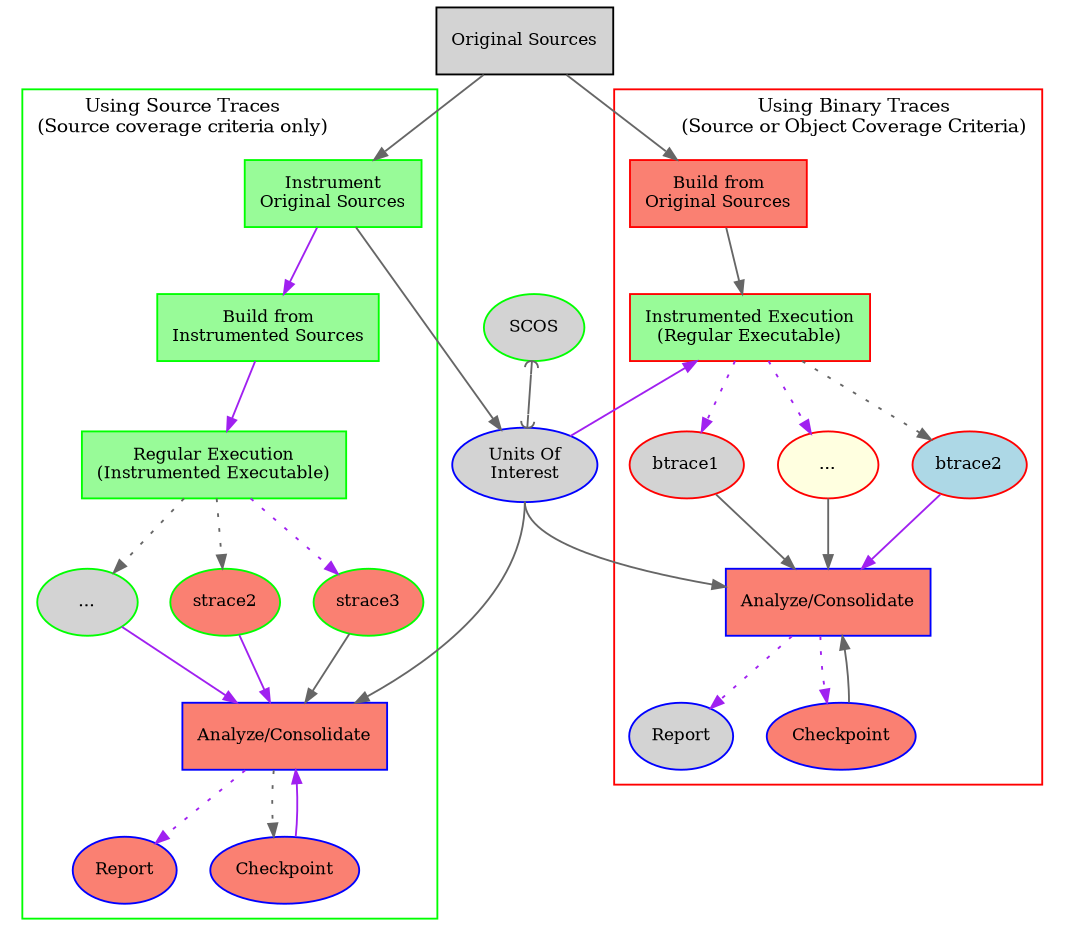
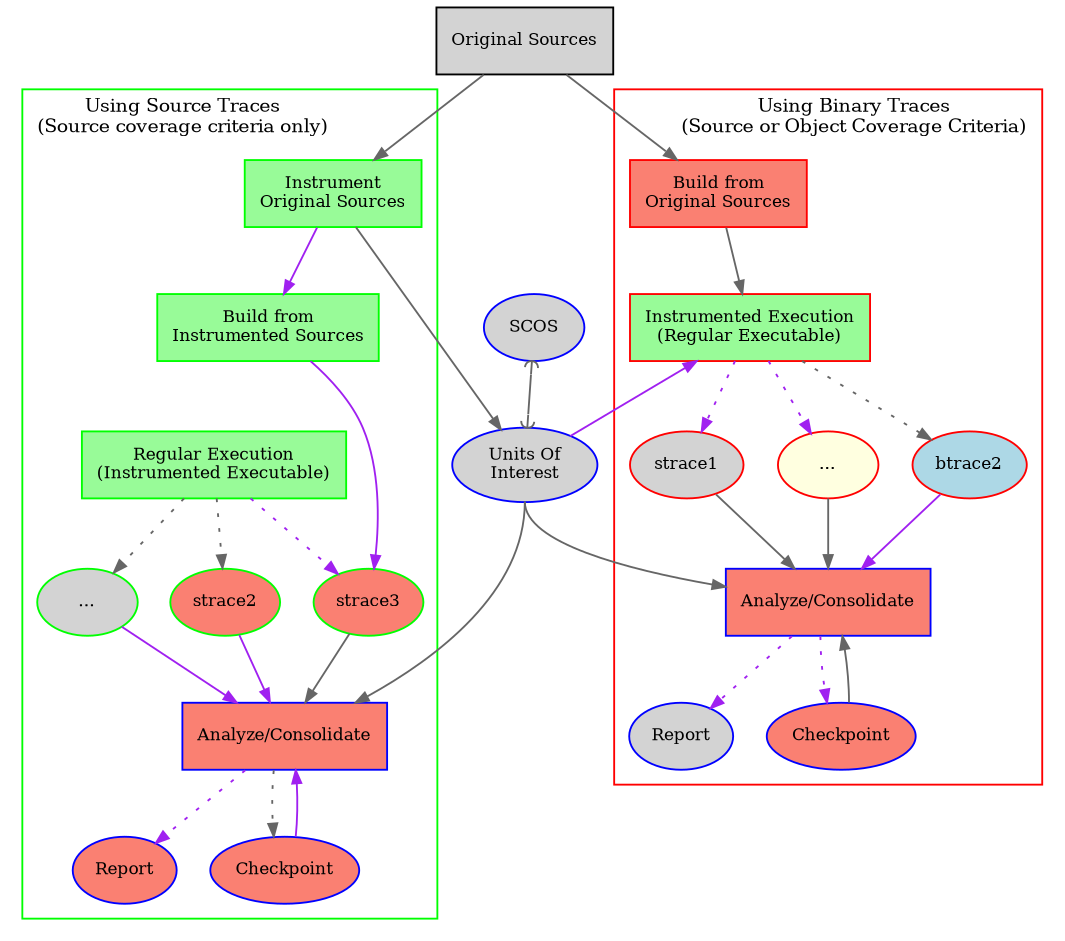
node "SCOS": color green -> blue
edge "Build from Instrumented Sources" -> "Regular Execution (Instrumented Executable)": now "Build from Instrumented Sources" -> "strace3"
node "btrace1": label "btrace1" -> "strace1"
